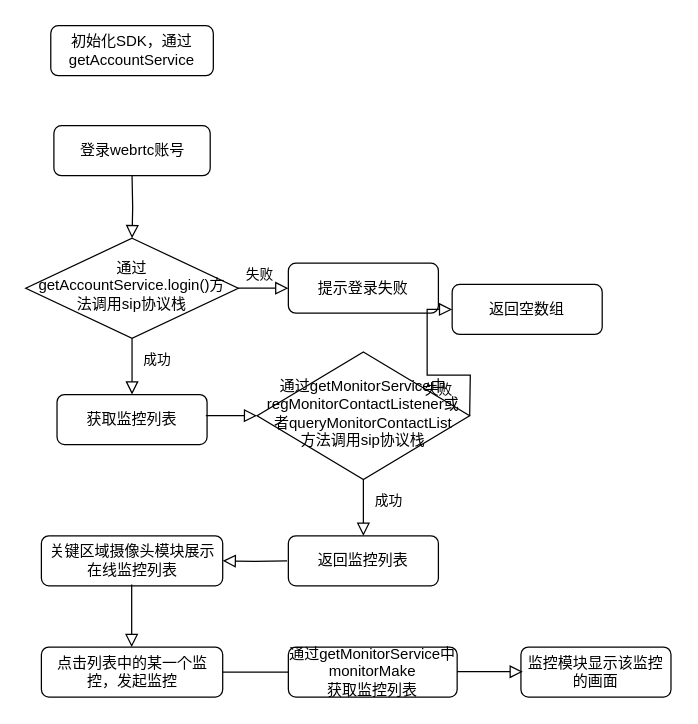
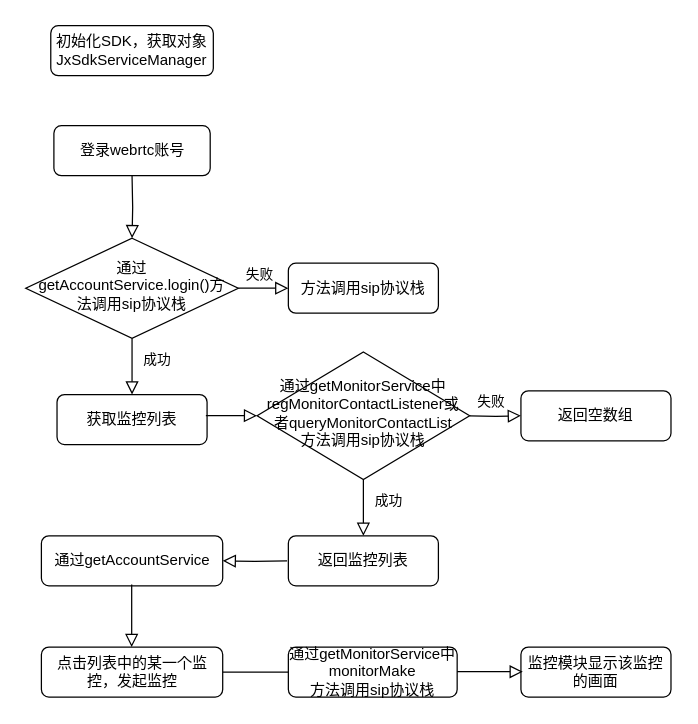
node "初始化SDK，通过getAccountService": label "初始化SDK，通过getAccountService" -> "初始化SDK，获取对象JxSdkServiceManager"
node "提示登录失败": label "提示登录失败" -> "方法调用sip协议栈"
node "返回空数组": moved (527, 309) -> (596, 416)
node "关键区域摄像头模块展示在线监控列表": label "关键区域摄像头模块展示在线监控列表" -> "通过getAccountService"
node "通过getMonitorService中monitorMake 获取监控列表": label "通过getMonitorService中monitorMake 获取监控列表" -> "通过getMonitorService中monitorMake 方法调用sip协议栈"
